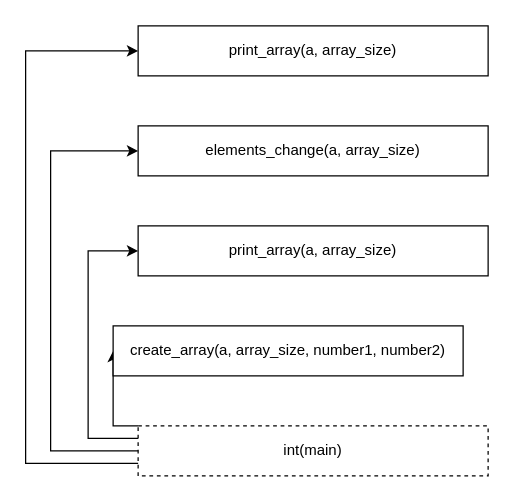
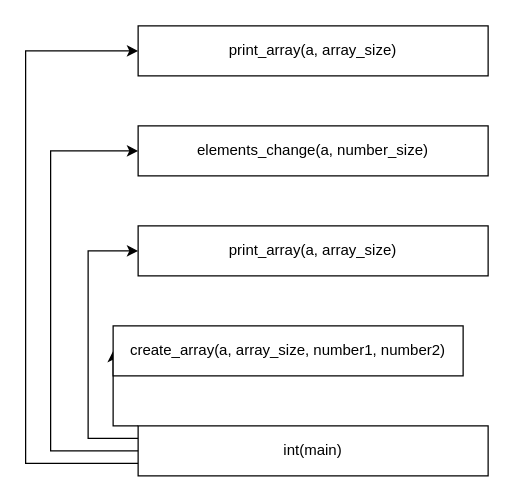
node "elements_change(a, array_size)": label "elements_change(a, array_size)" -> "elements_change(a, number_size)"
node "int(main)": style dashed -> solid
